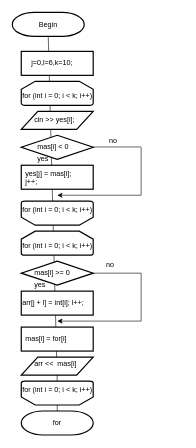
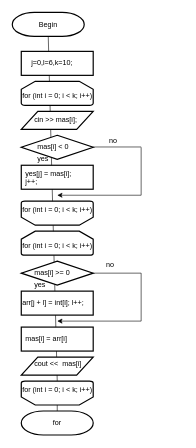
node "cin >> yes[i];": label "cin >> yes[i];" -> "cin >> mas[i];"
node "mas[i] = for[i]": label "mas[i] = for[i]" -> "mas[i] = arr[i]"
node "arr << mas[i]": label "arr << mas[i]" -> "cout << mas[i]"
